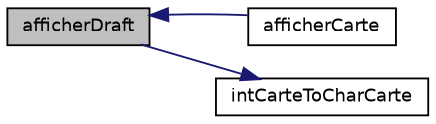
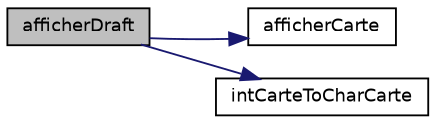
edge "afficherCarte" -> "afficherDraft": reversed
